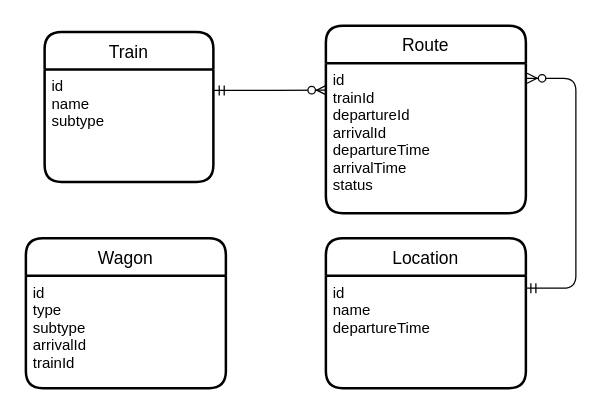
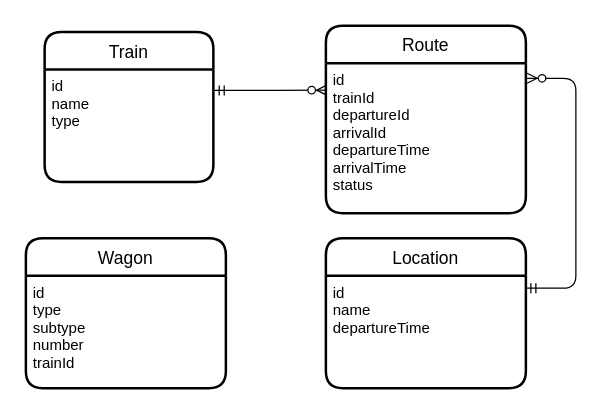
node "id name subtype": label "id name subtype" -> "id name type"
node "id type subtype arrivalId trainId": label "id type subtype arrivalId trainId" -> "id type subtype number trainId"
